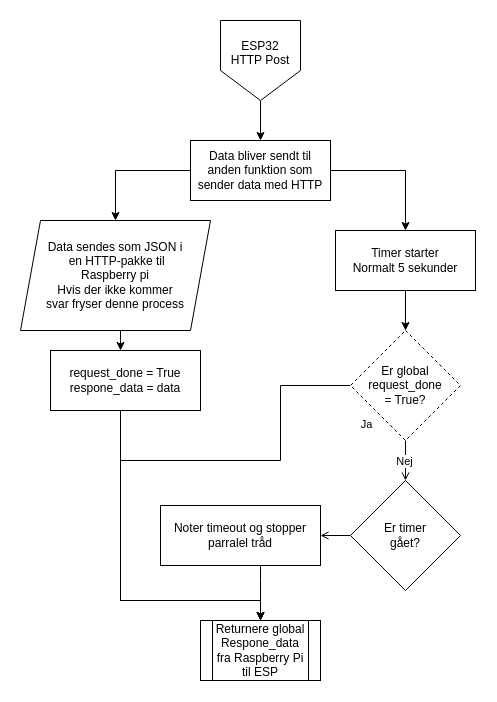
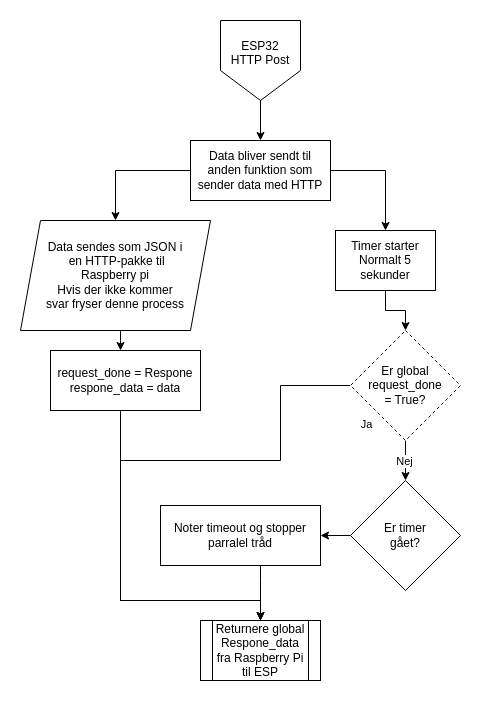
node "Timer starter Normalt 5 sekunder": size 140x60 -> 100x60
node "request_done = True respone_data = data": label "request_done = True respone_data = data" -> "request_done = Respone respone_data = data"
edge "Er global request_done = True?" -> "Er timer gået?": arrowhead open -> classic
edge "Er timer gået?" -> "Noter timeout og stopper parralel tråd": arrowhead open -> classic
